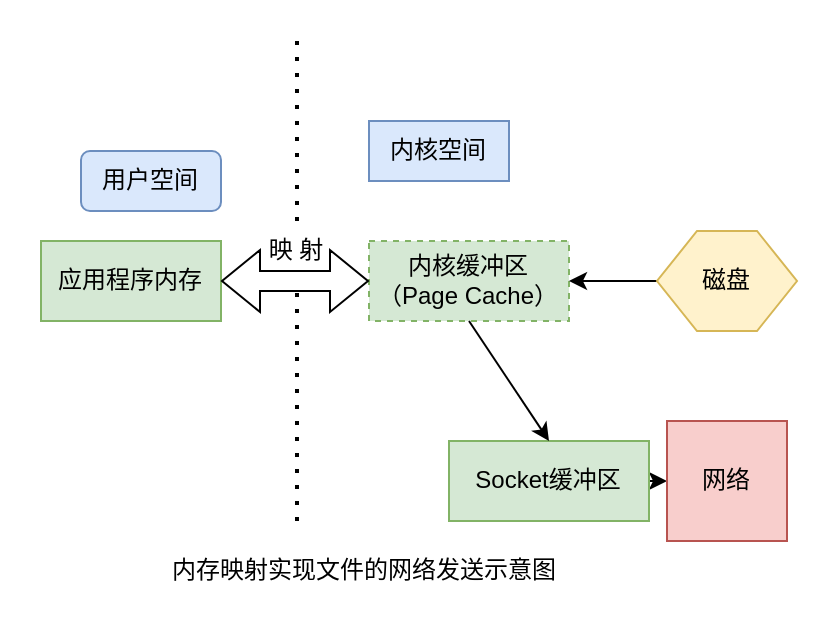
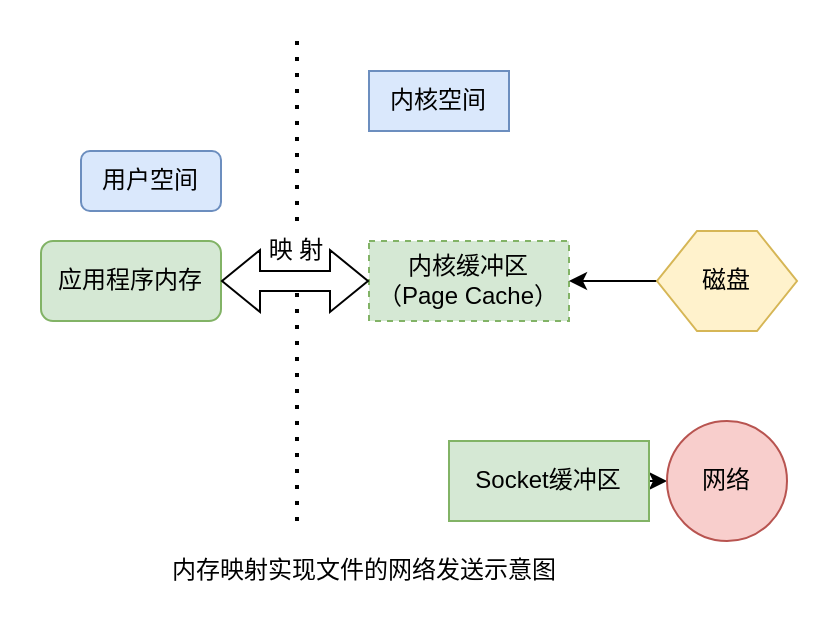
node "内核空间": moved (439, 151) -> (439, 101)
node "应用程序内存": shape rectangle -> rounded rectangle
edge "内核缓冲区 （Page Cache）" -> "Socket缓冲区": removed
node "网络": shape rectangle -> ellipse
